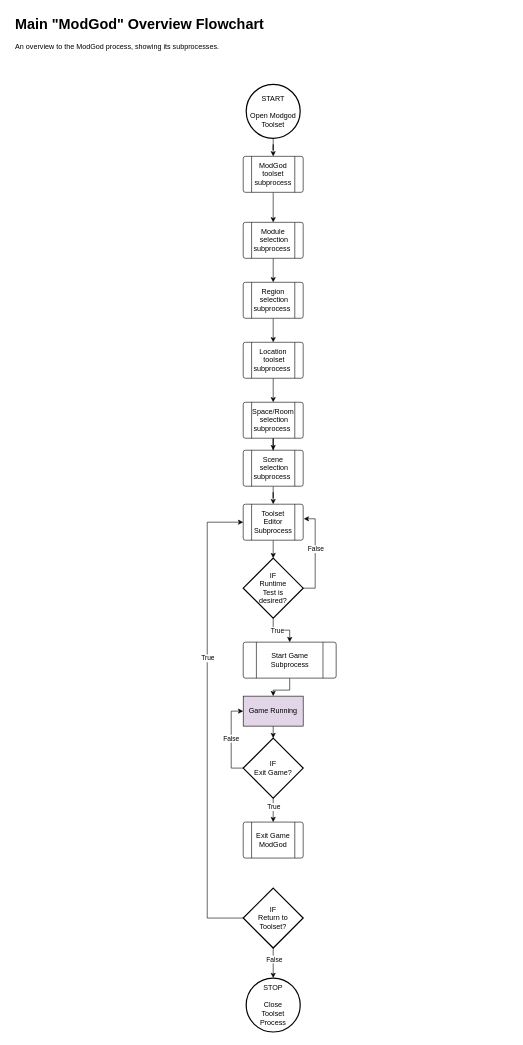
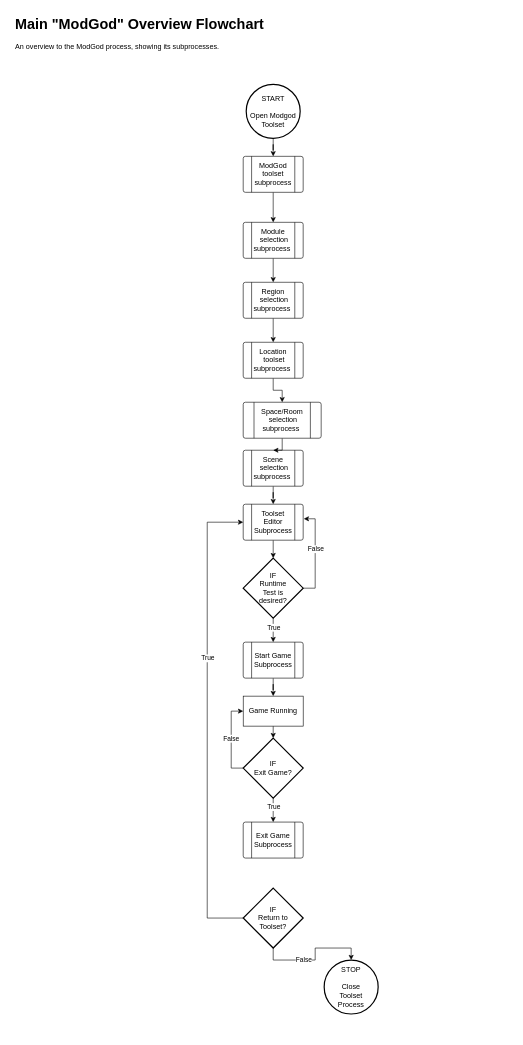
node "Space/Room selection subprocess": size 60x36 -> 78x36
node "Start Game Subprocess": size 93x36 -> 60x36
node "Game Running": fillcolor #e1d5e7 -> #ffffff
node "Exit Game ModGod": label "Exit Game ModGod" -> "Exit Game Subprocess"
node "STOP Close Toolset Process": moved (273, 1005) -> (351, 987)
